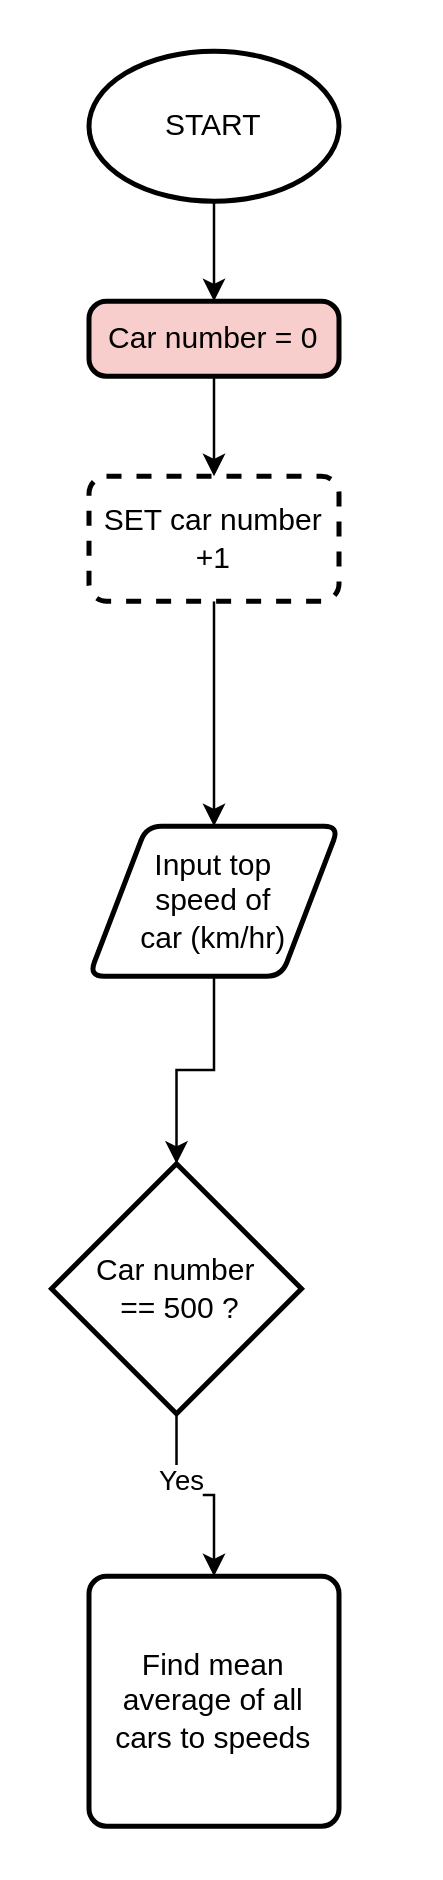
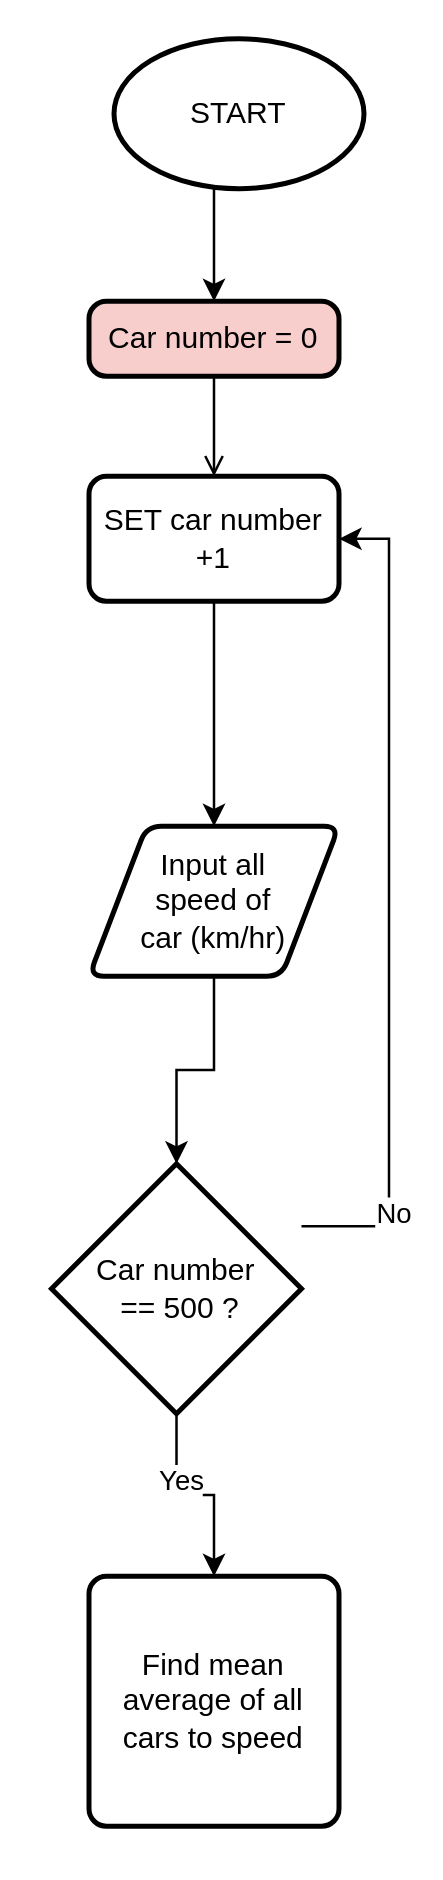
node "START": moved (214, 126) -> (239, 114)
edge "Car number = 0" -> "SET car number +1": arrowhead classic -> open
node "SET car number +1": style dashed -> solid
edge "Car number == 500 ?" -> "SET car number +1": added, label "No"
node "Input top speed of car (km/hr)": label "Input top speed of car (km/hr)" -> "Input all speed of car (km/hr)"
node "Find mean average of all cars to speeds": label "Find mean average of all cars to speeds" -> "Find mean average of all cars to speed"
